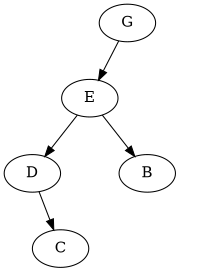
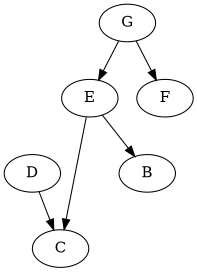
node "F": added
edge "E" -> "D": now "E" -> "C"
